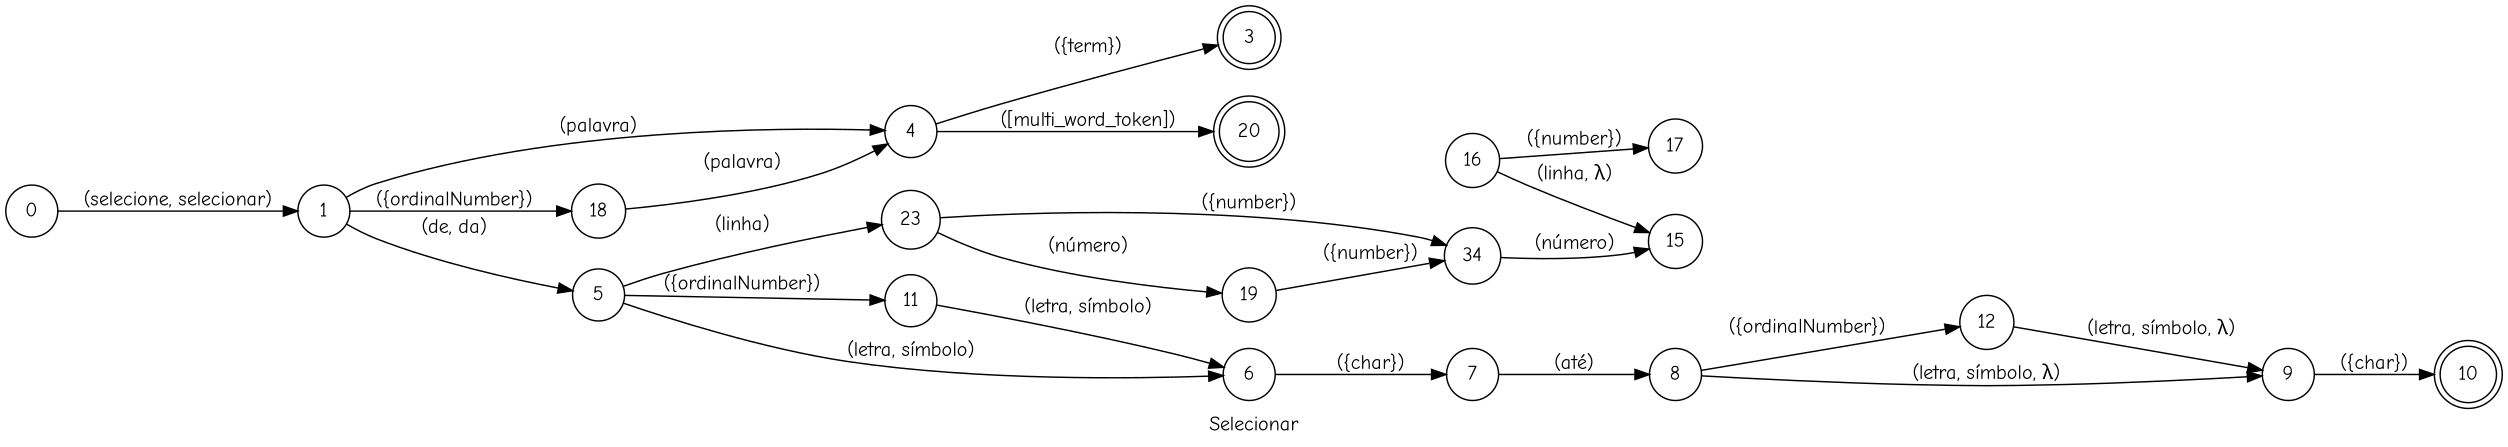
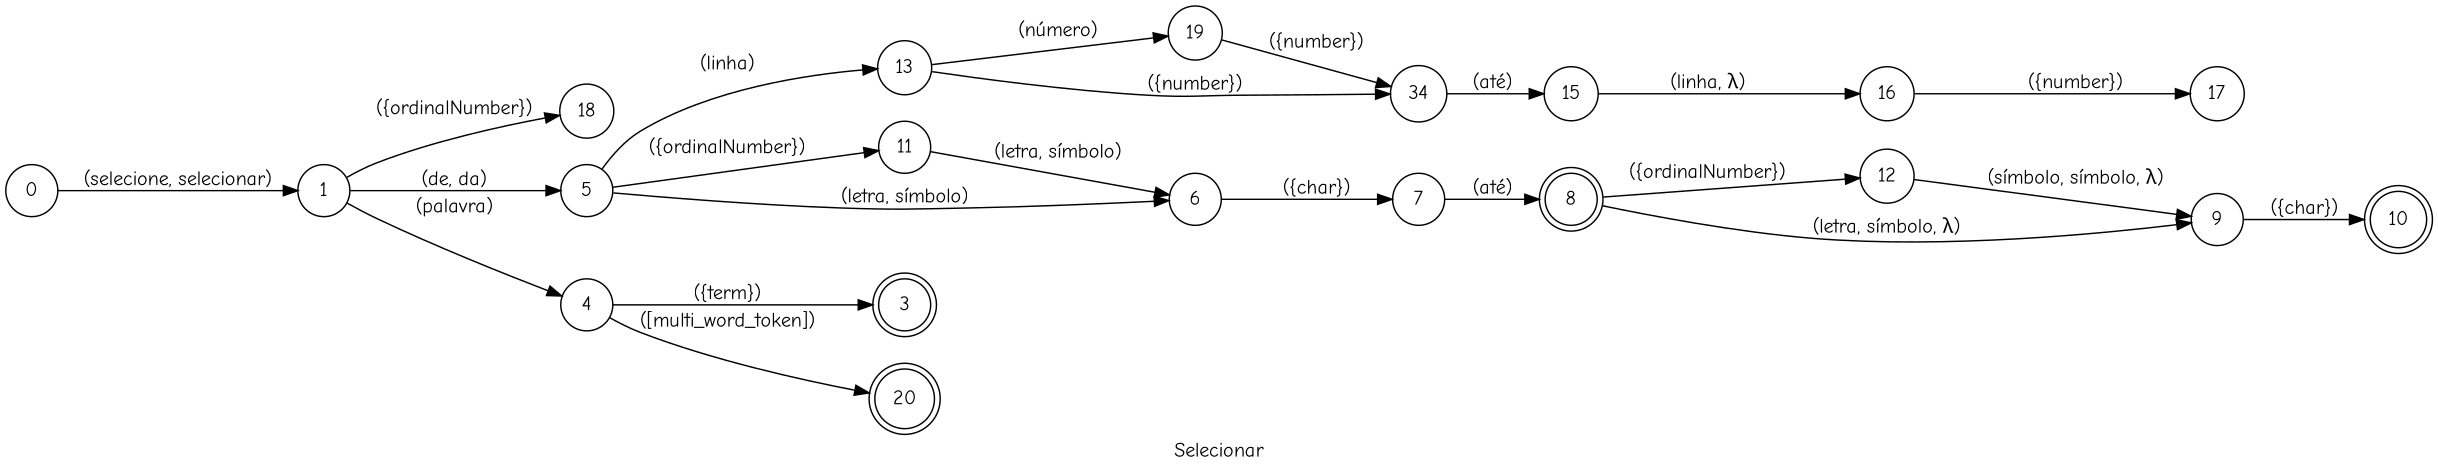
edge "18" -> "4": removed, label "(palavra)"
edge "16" -> "15": reversed
node "23": label "23" -> "13"
edge "34" -> "15": label "(número)" -> "(até)"
edge "12" -> "9": label "(letra, símbolo, λ)" -> "(símbolo, símbolo, λ)"
node "8": shape circle -> doublecircle
